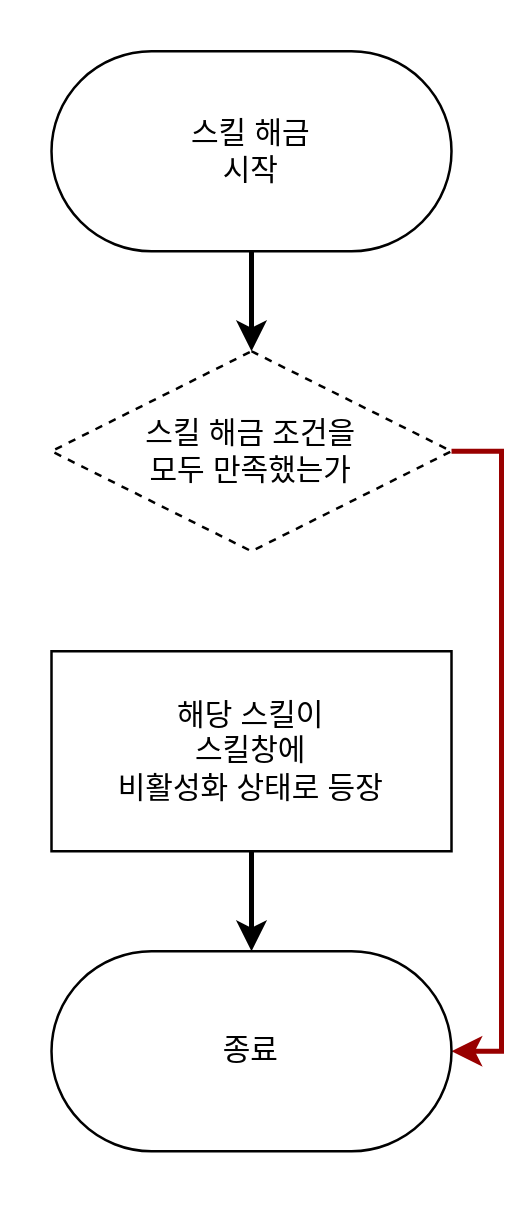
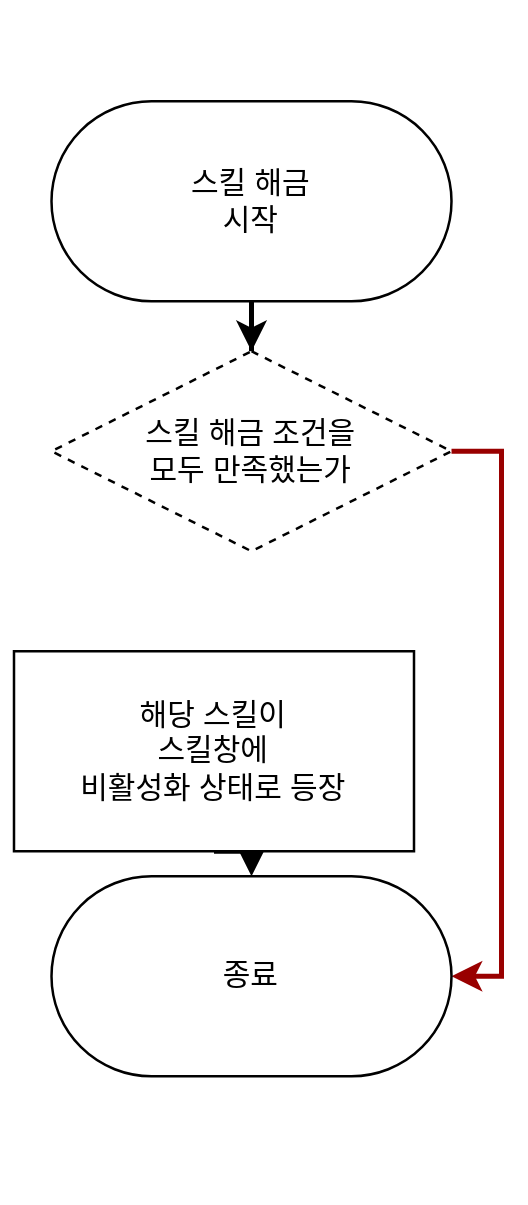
node "스킬 해금 시작": moved (251, 151) -> (251, 201)
node "해당 스킬이 스킬창에 비활성화 상태로 등장": moved (251, 751) -> (214, 751)
node "종료": moved (251, 1051) -> (251, 976)
